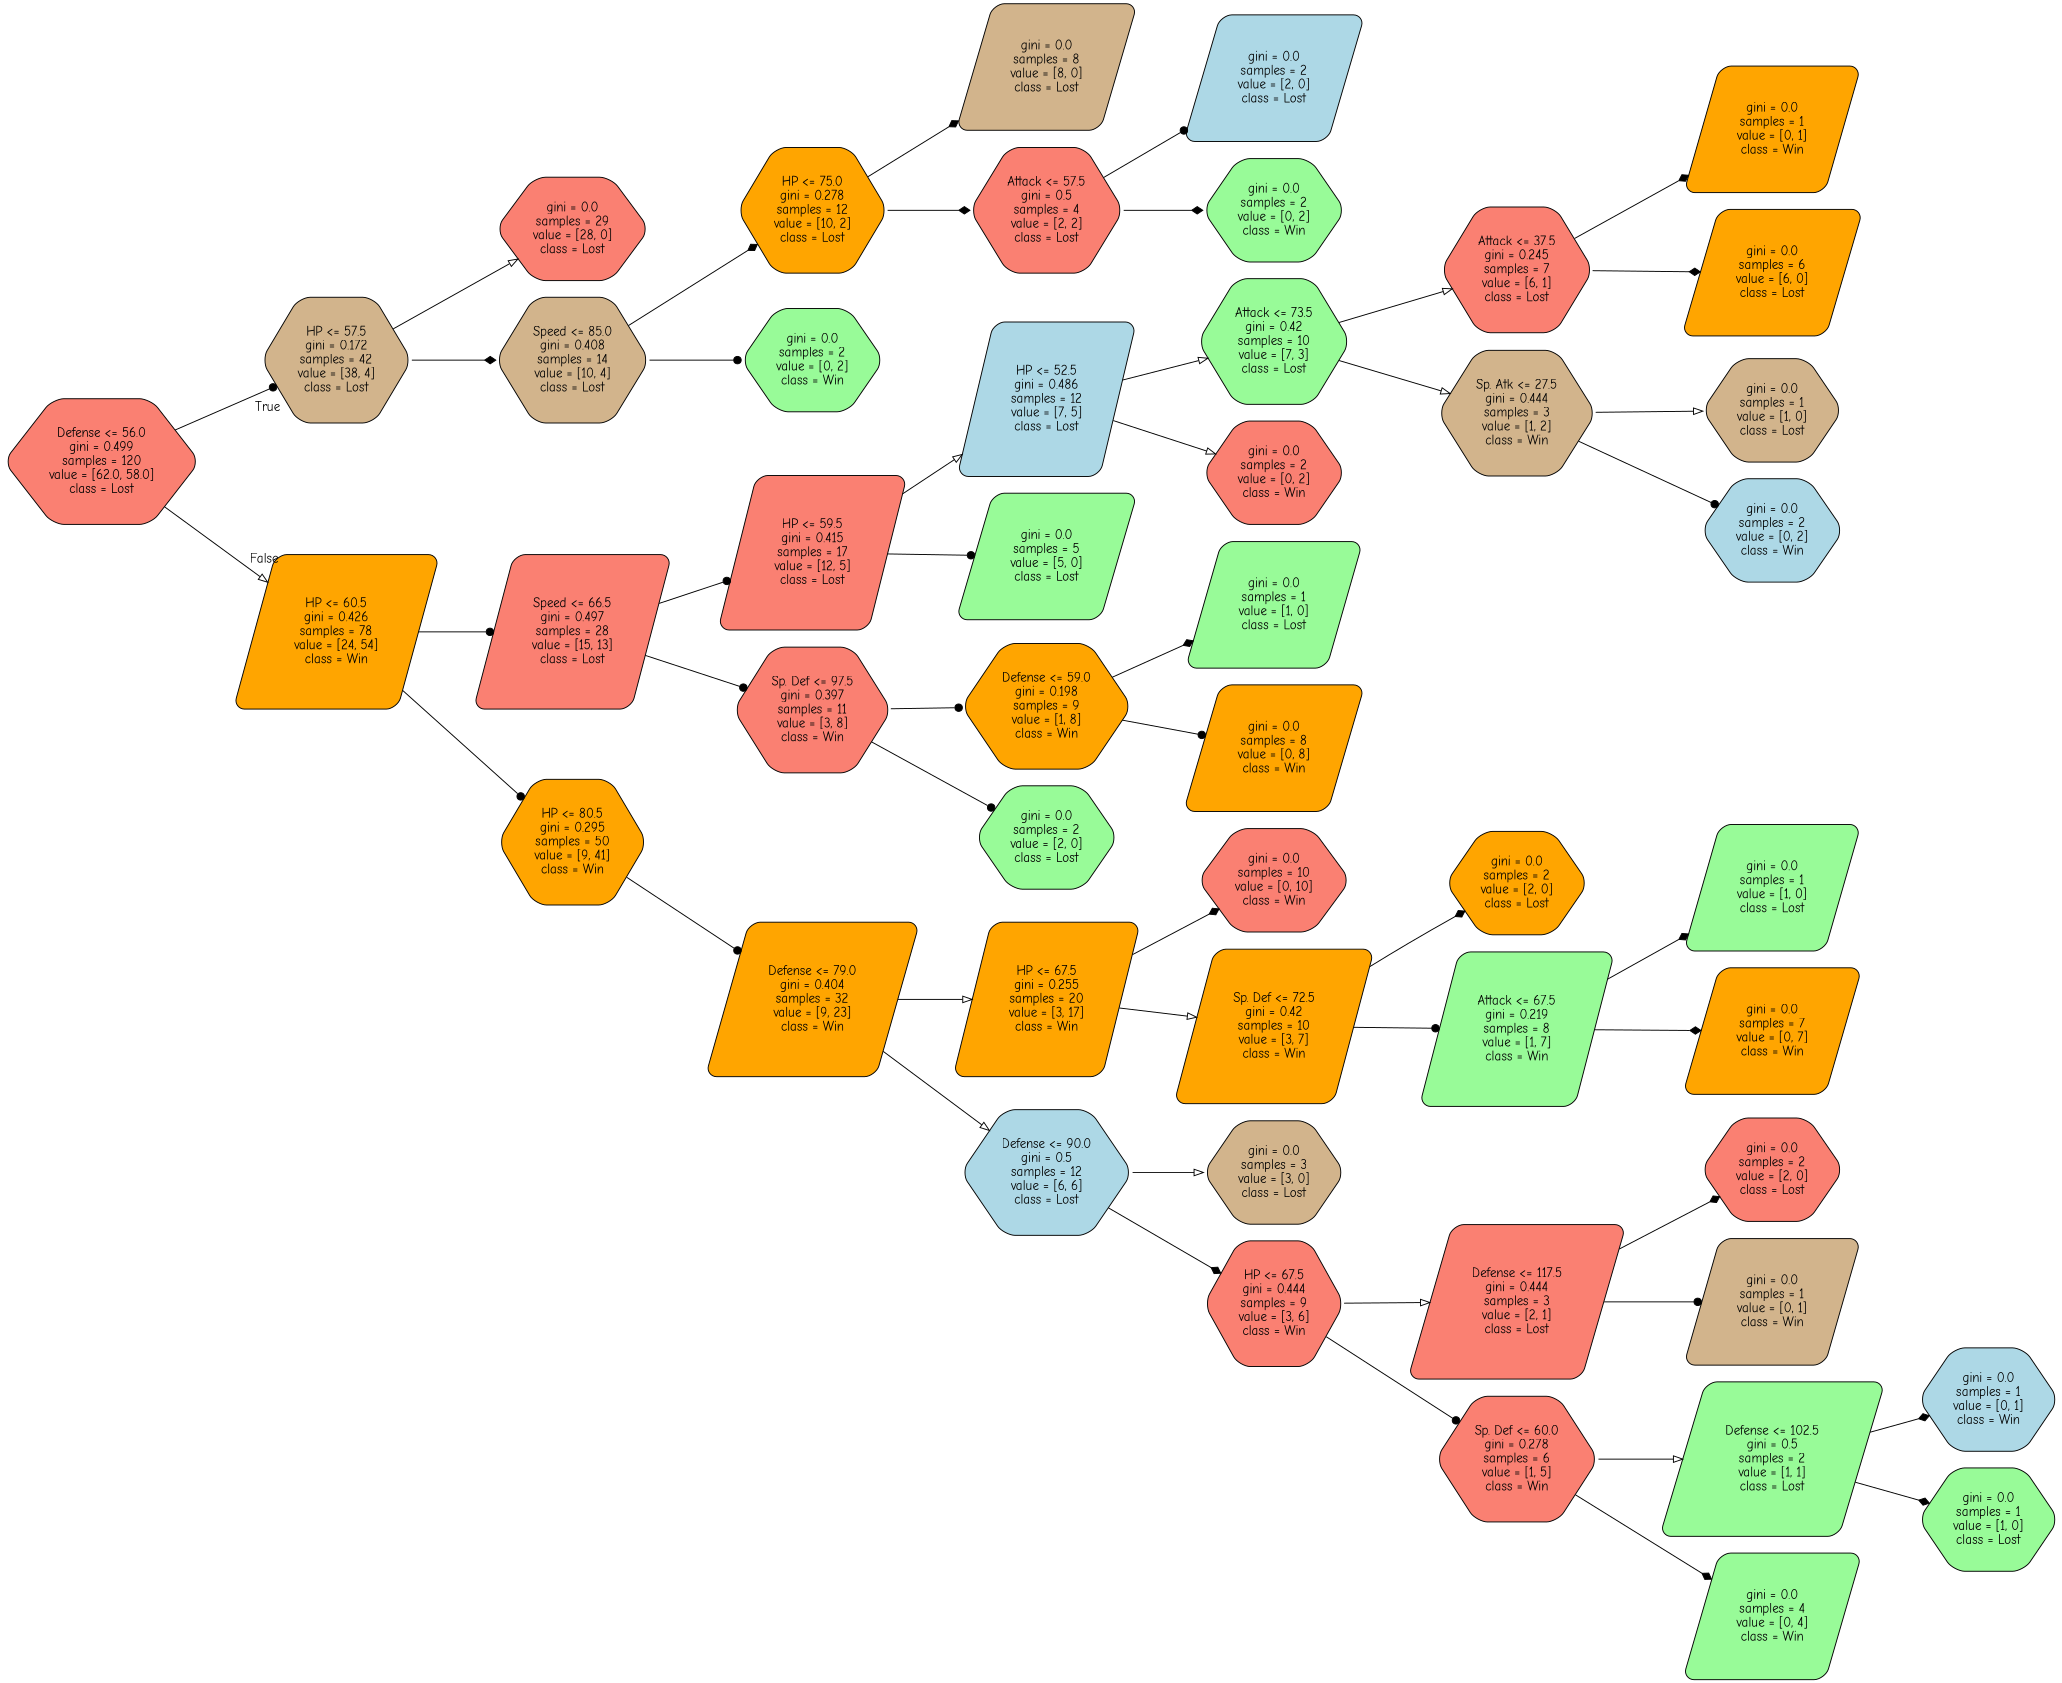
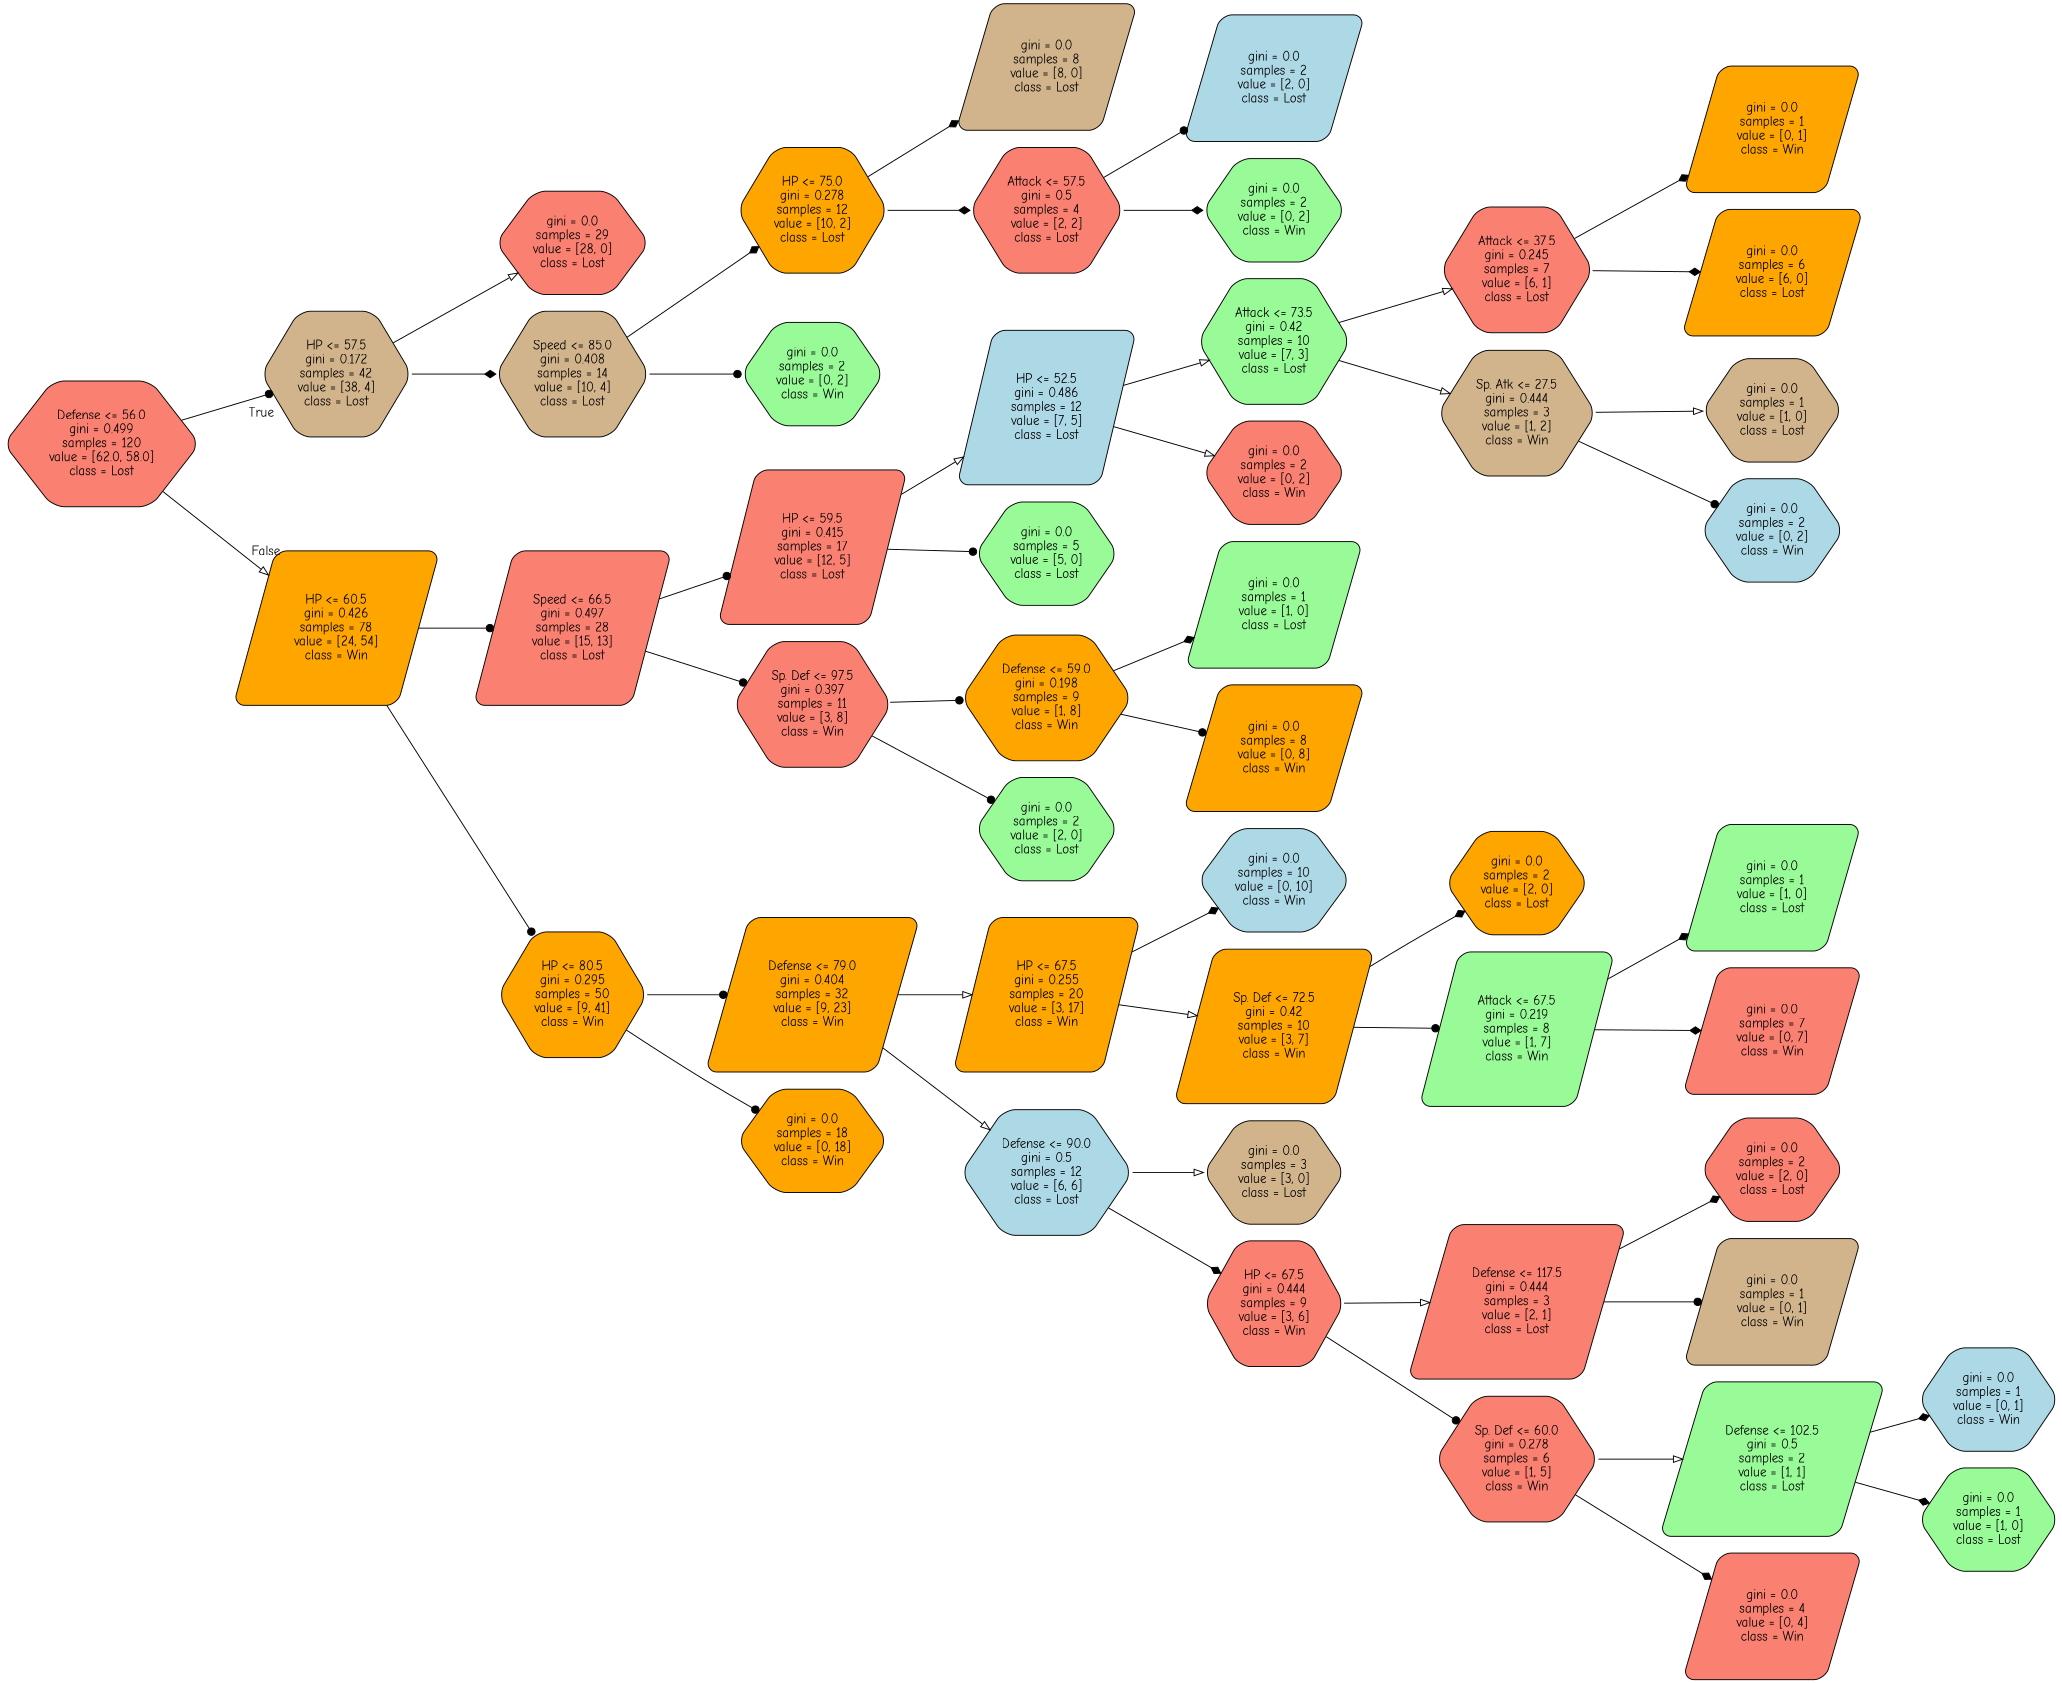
node "gini = 0.0 samples = 5 value = [5, 0] class = Lost": shape parallelogram -> hexagon
node "gini = 0.0 samples = 10 value = [0, 10] class = Win": fillcolor salmon -> lightblue
node "gini = 0.0 samples = 7 value = [0, 7] class = Win": fillcolor orange -> salmon
node "gini = 0.0 samples = 18 value = [0, 18] class = Win": added
node "gini = 0.0 samples = 4 value = [0, 4] class = Win": fillcolor palegreen -> salmon
